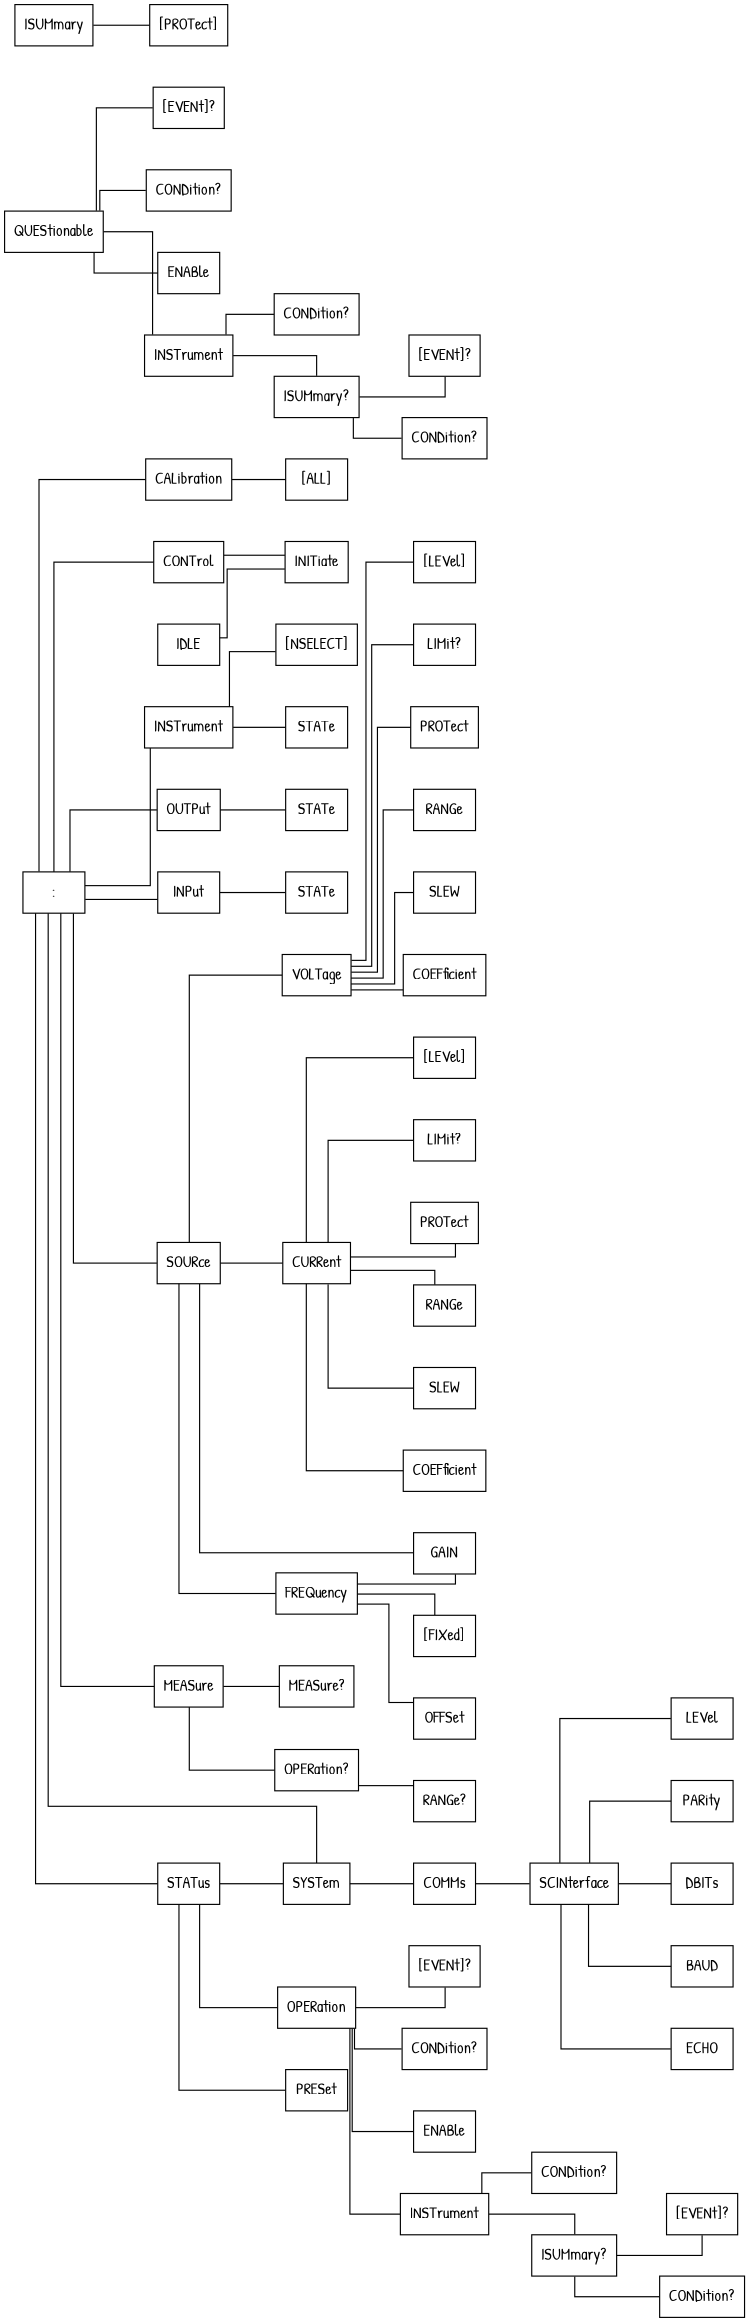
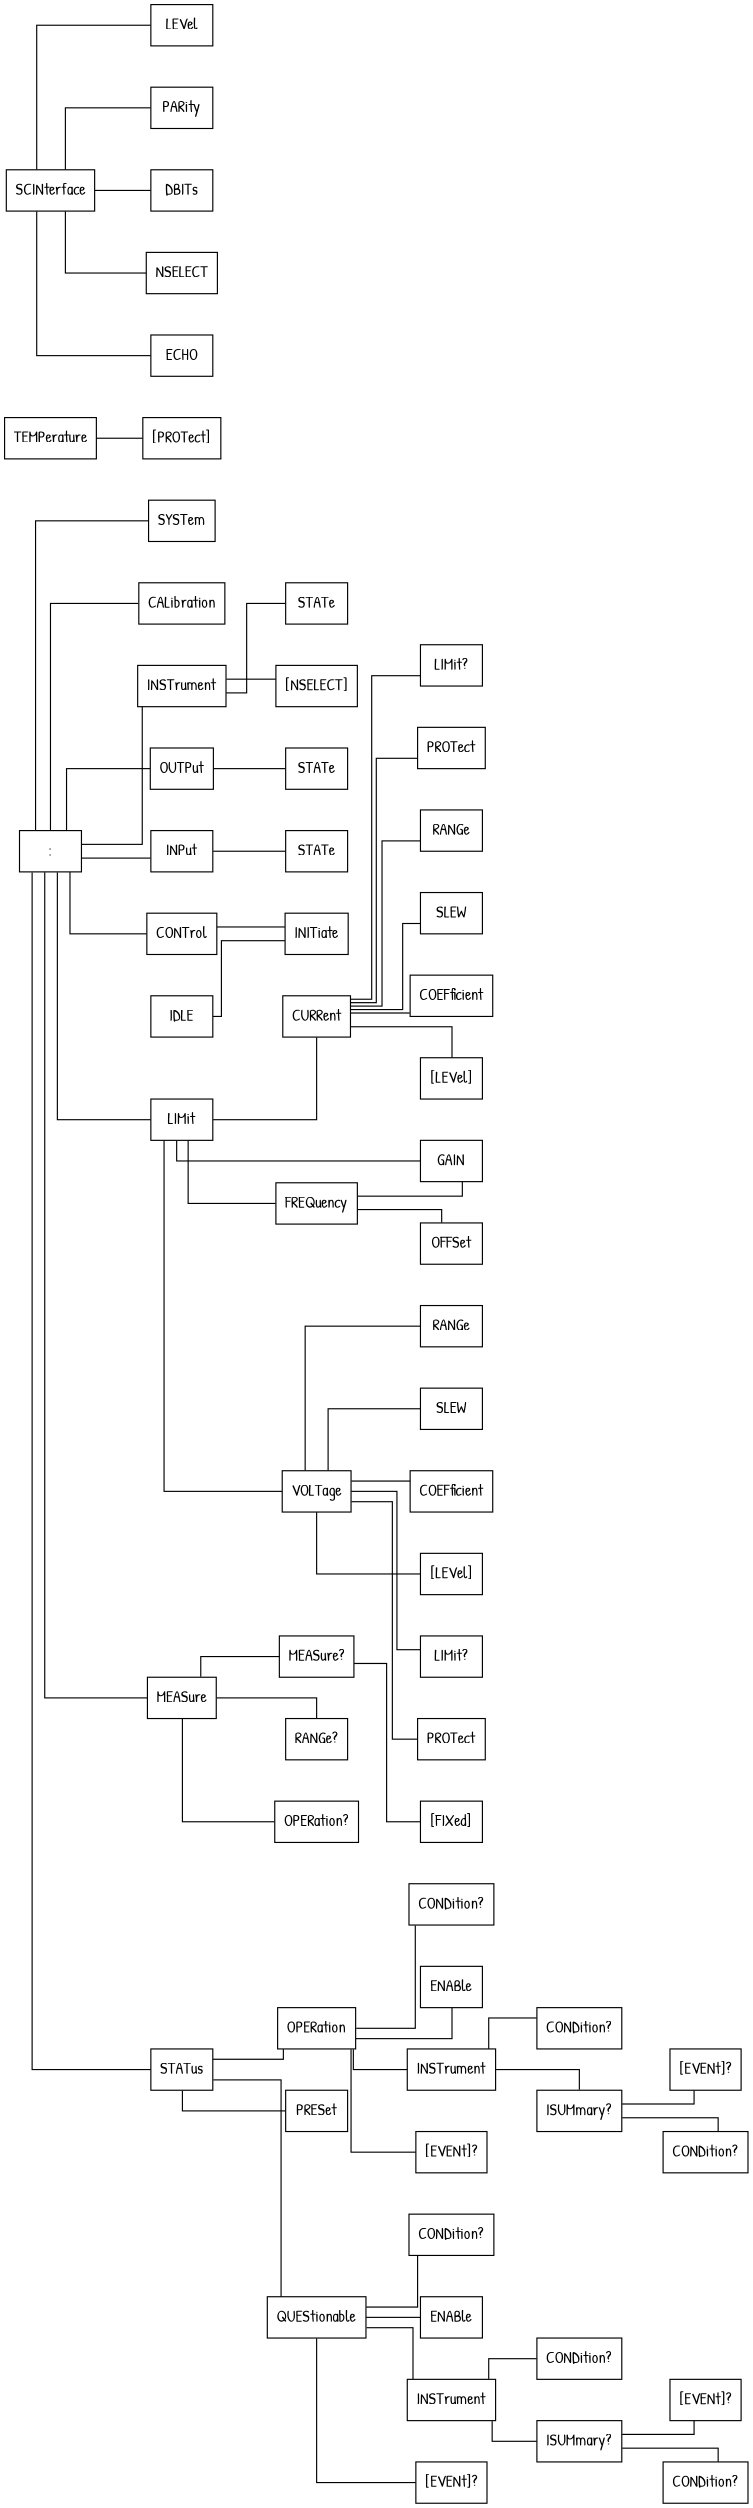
node "ISUMmary": label "ISUMmary" -> "TEMPerature"
node "[ALL]": removed
node "SOURce": label "SOURce" -> "LIMit"
edge "FREQuency" -- "[FIXed]": now "MEASure?" -- "[FIXed]"
edge "OPERation?" -- "RANGe?": now "MEASure" -- "RANGe?"
edge "STATus" -- "SYSTem": now "STATus" -- "QUEStionable"
node "COMMs": removed
node "BAUD": label "BAUD" -> "NSELECT"
